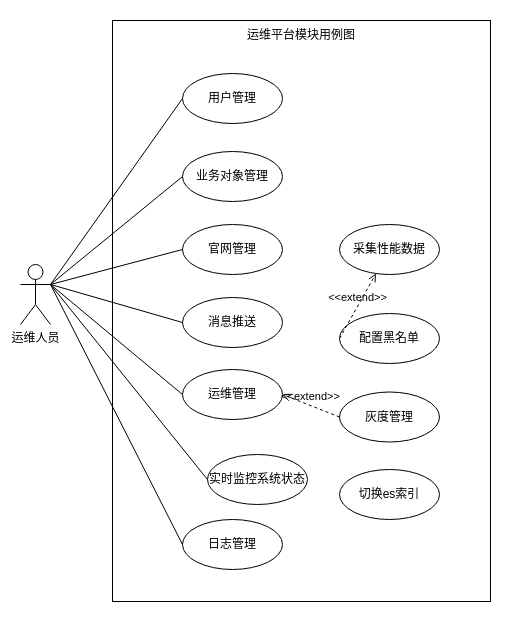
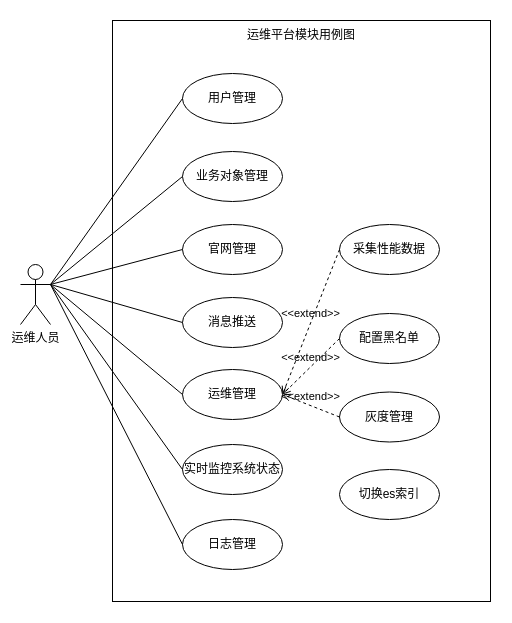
edge "配置黑名单" -> "采集性能数据": now "配置黑名单" -> "运维管理"
edge "采集性能数据" -> "运维管理": added, label "<<extend>>"
node "实时监控系统状态": moved (258, 480) -> (233, 470)
